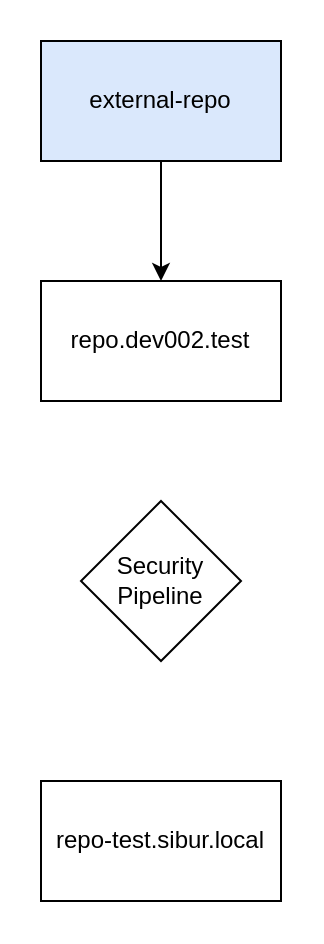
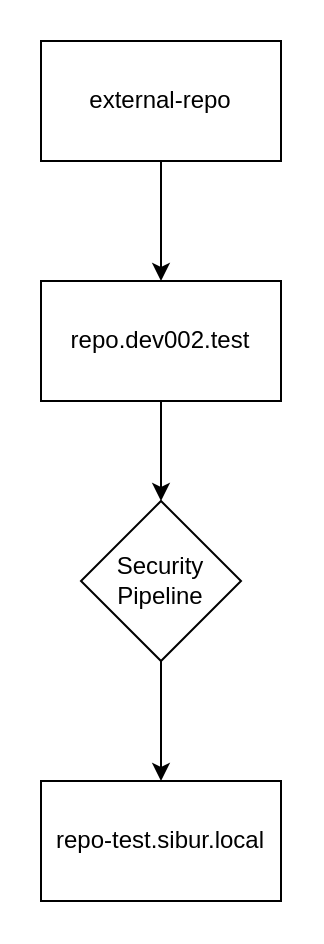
node "external-repo": fillcolor #dae8fc -> #ffffff
edge "repo.dev002.test" -> "Security Pipeline": added
edge "Security Pipeline" -> "repo-test.sibur.local": added
